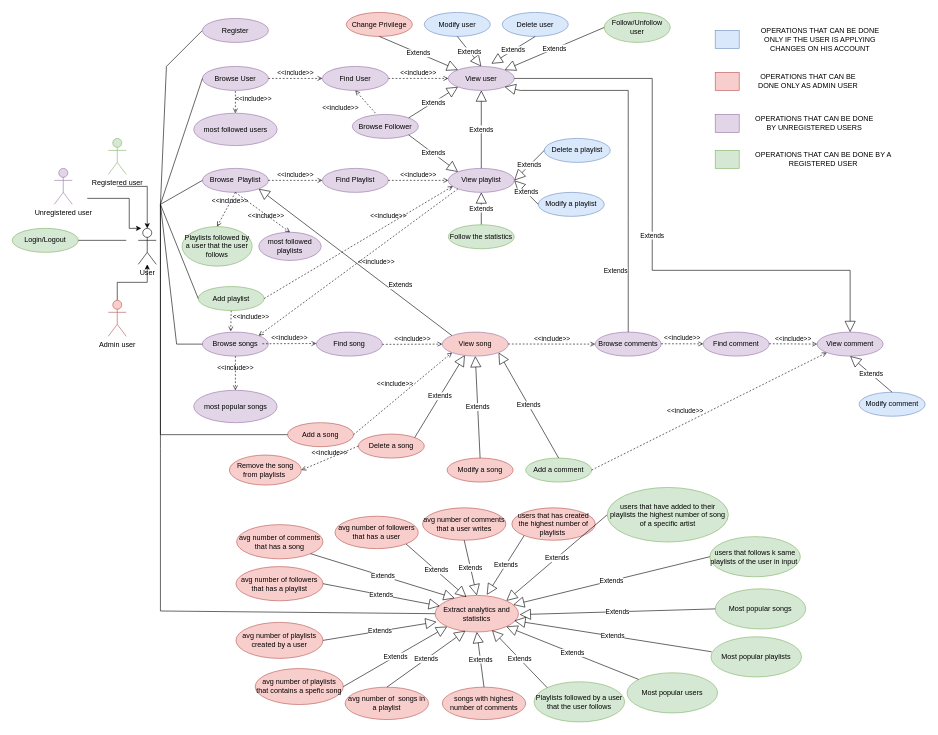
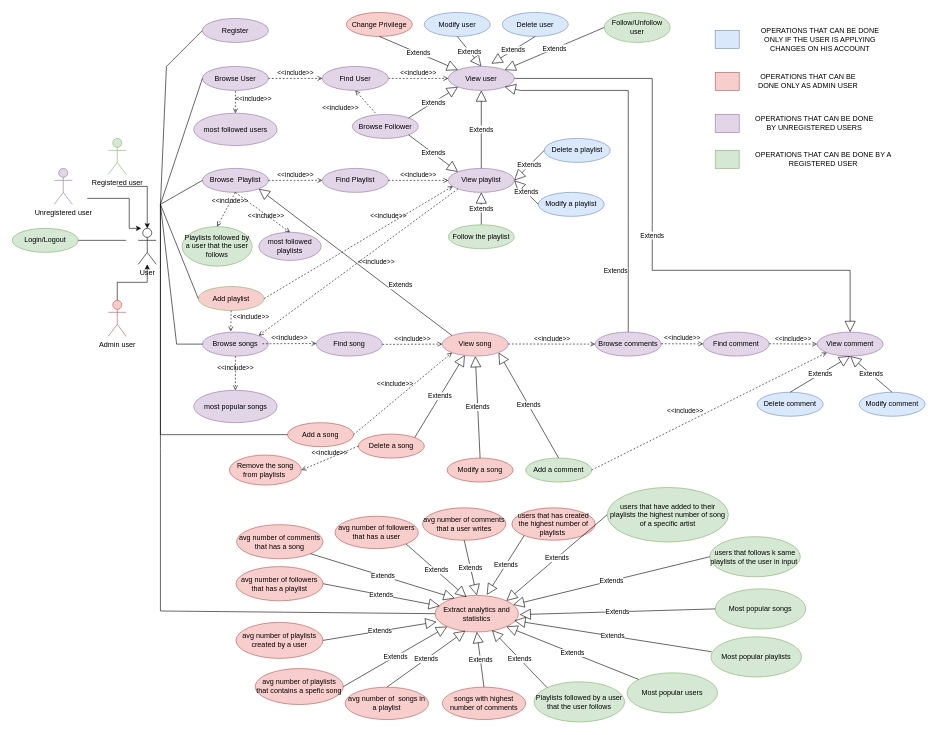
node "Follow the statistics": label "Follow the statistics" -> "Follow the playlist"
node "Add playlist": fillcolor #d5e8d4 -> #f8cecc
edge "Delete comment" -> "View comment": added, label "Extends"
node "Delete comment": added
